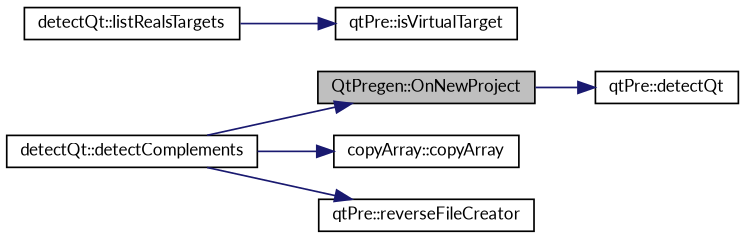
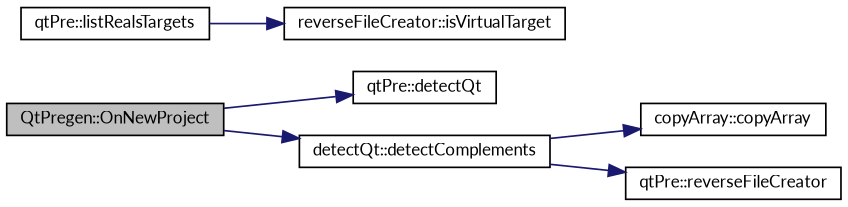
node "detectQt::listRealsTargets": label "detectQt::listRealsTargets" -> "qtPre::listRealsTargets"
node "qtPre::isVirtualTarget": label "qtPre::isVirtualTarget" -> "reverseFileCreator::isVirtualTarget"
edge "detectQt::detectComplements" -> "QtPregen::OnNewProject": reversed
